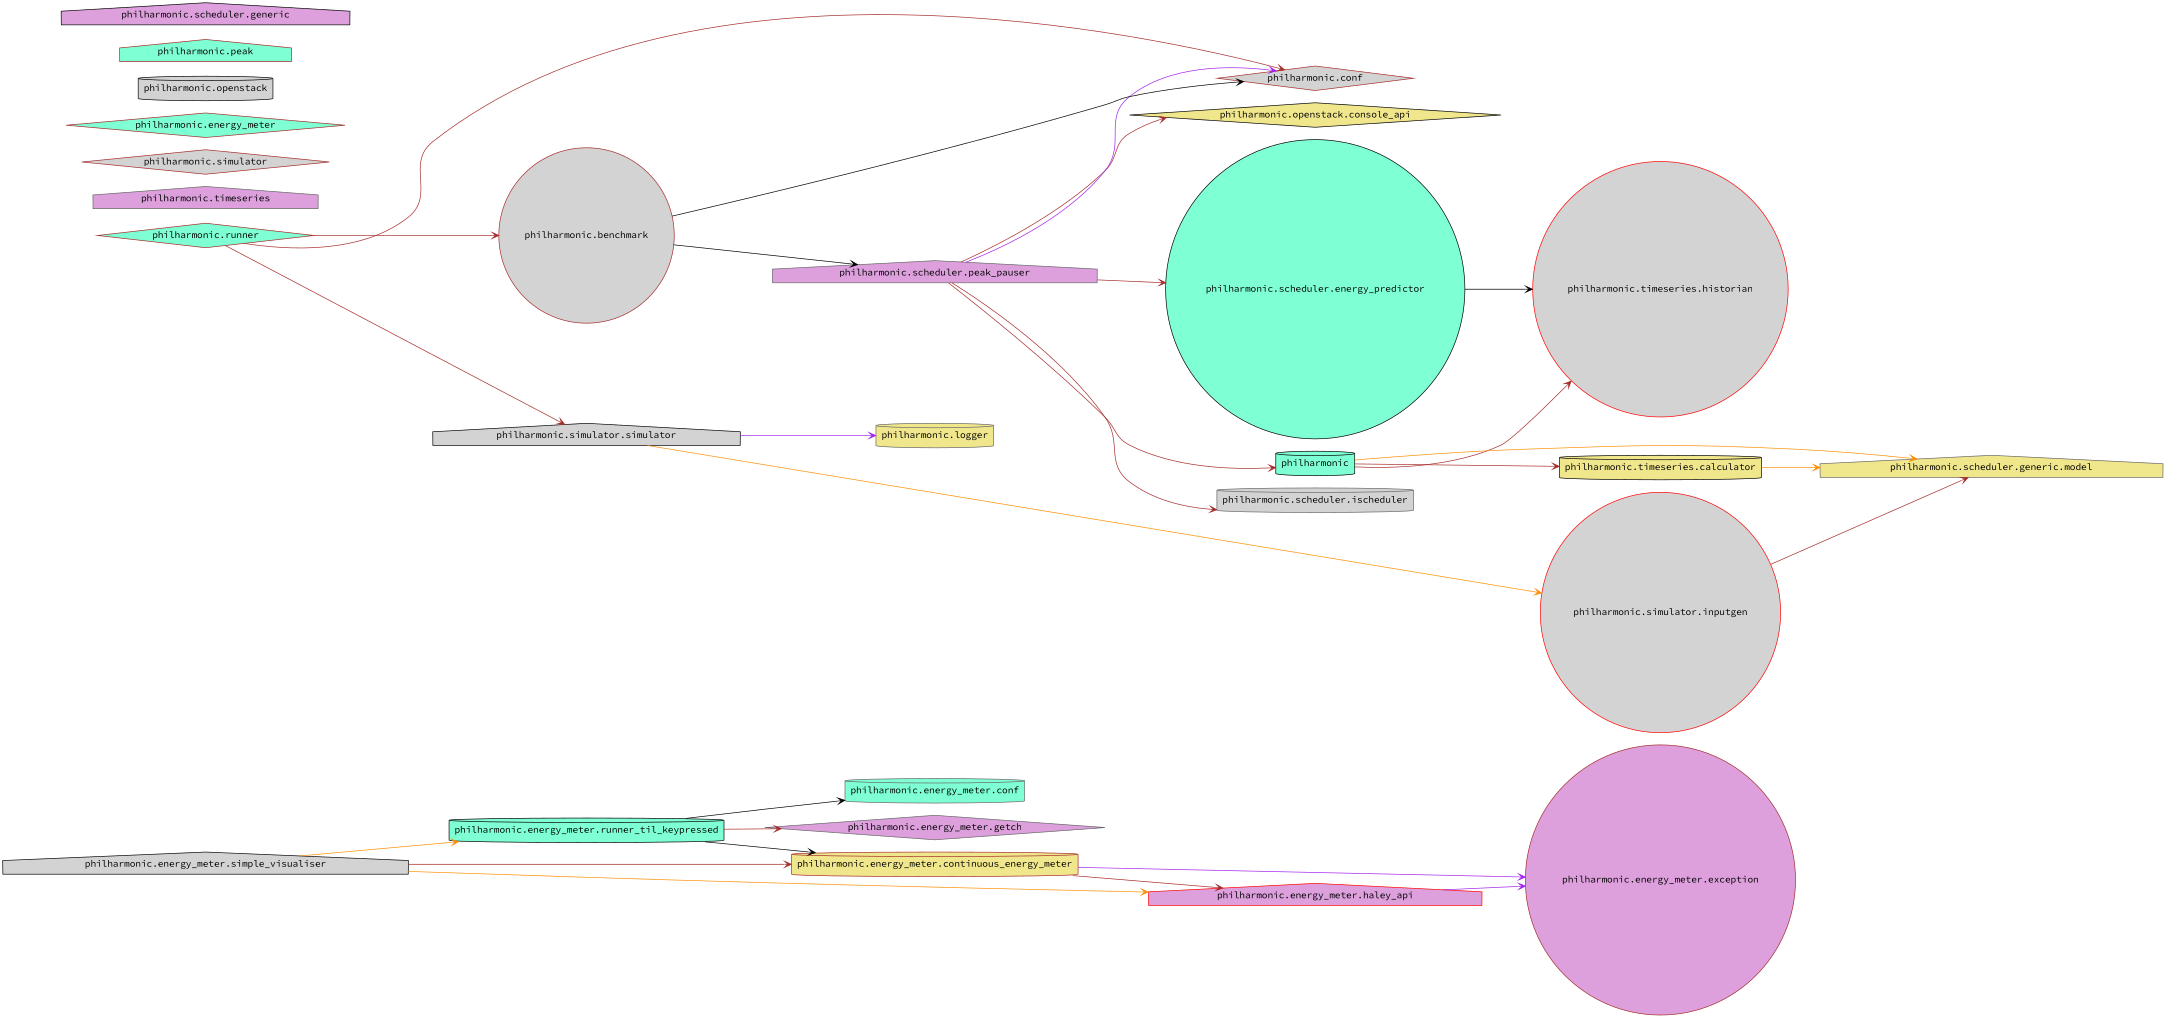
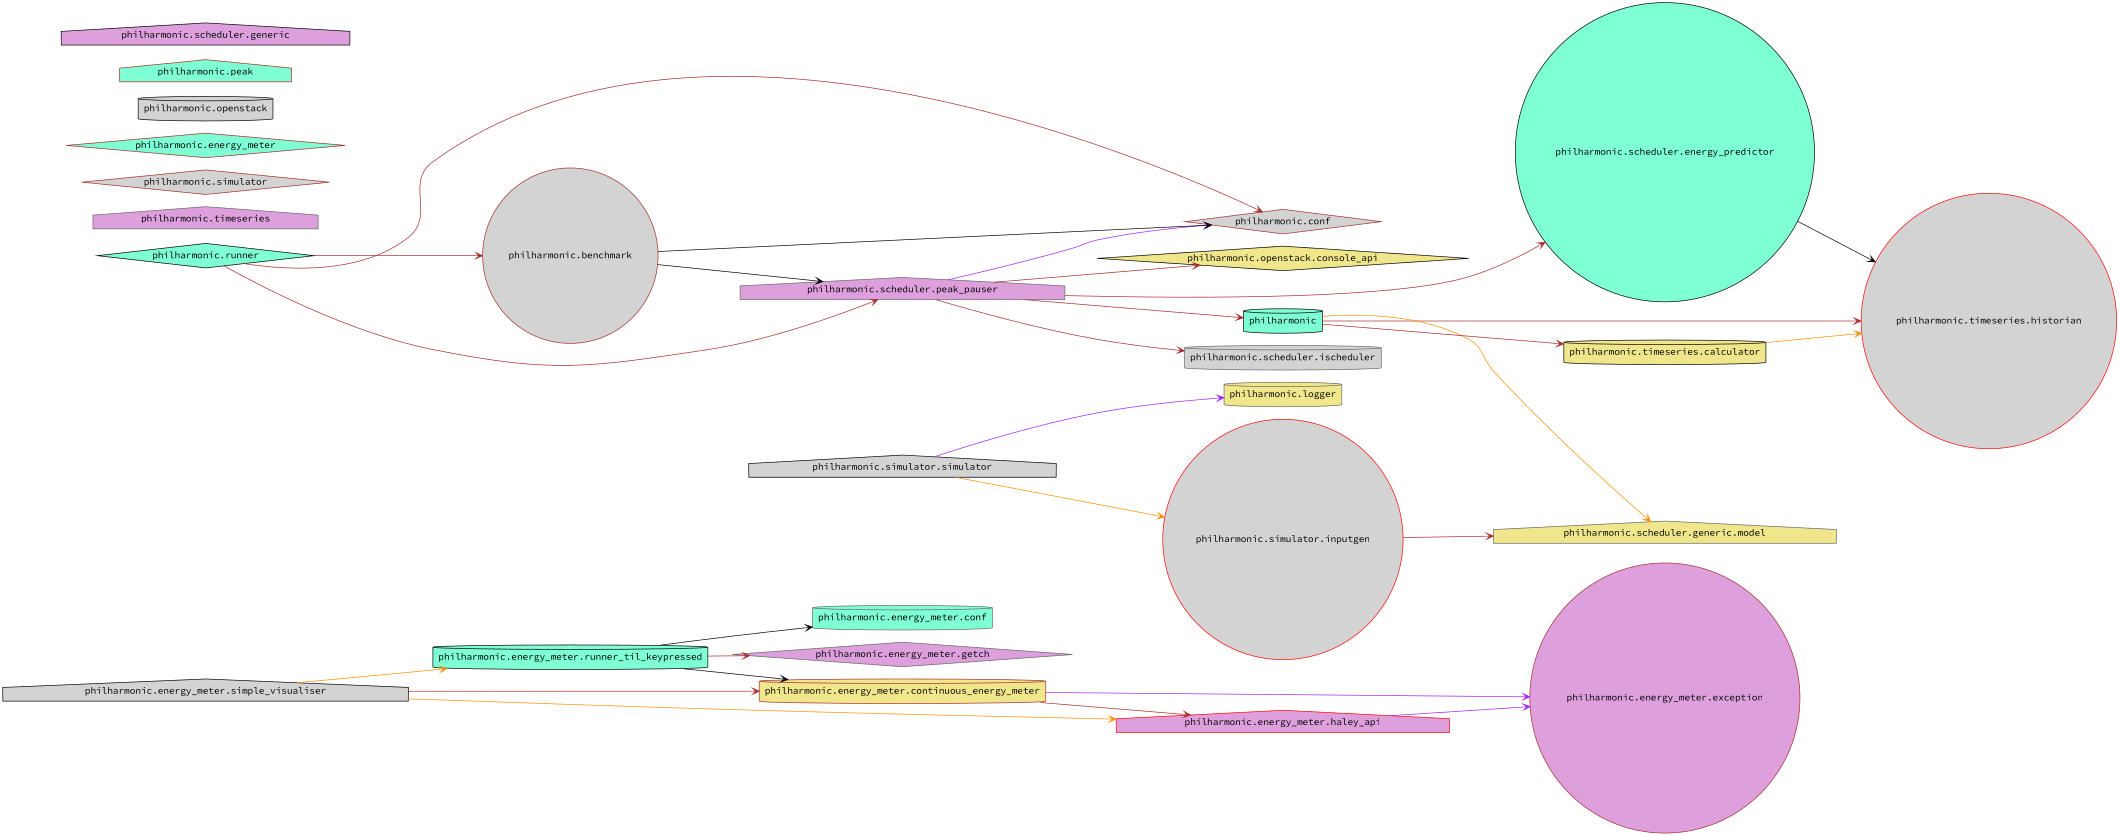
node "philharmonic.runner": color brown -> black
edge "philharmonic.runner" -> "philharmonic.simulator.simulator": now "philharmonic.runner" -> "philharmonic.scheduler.peak_pauser"
edge "philharmonic.timeseries.calculator" -> "philharmonic.scheduler.generic.model": now "philharmonic.timeseries.calculator" -> "philharmonic.timeseries.historian"
